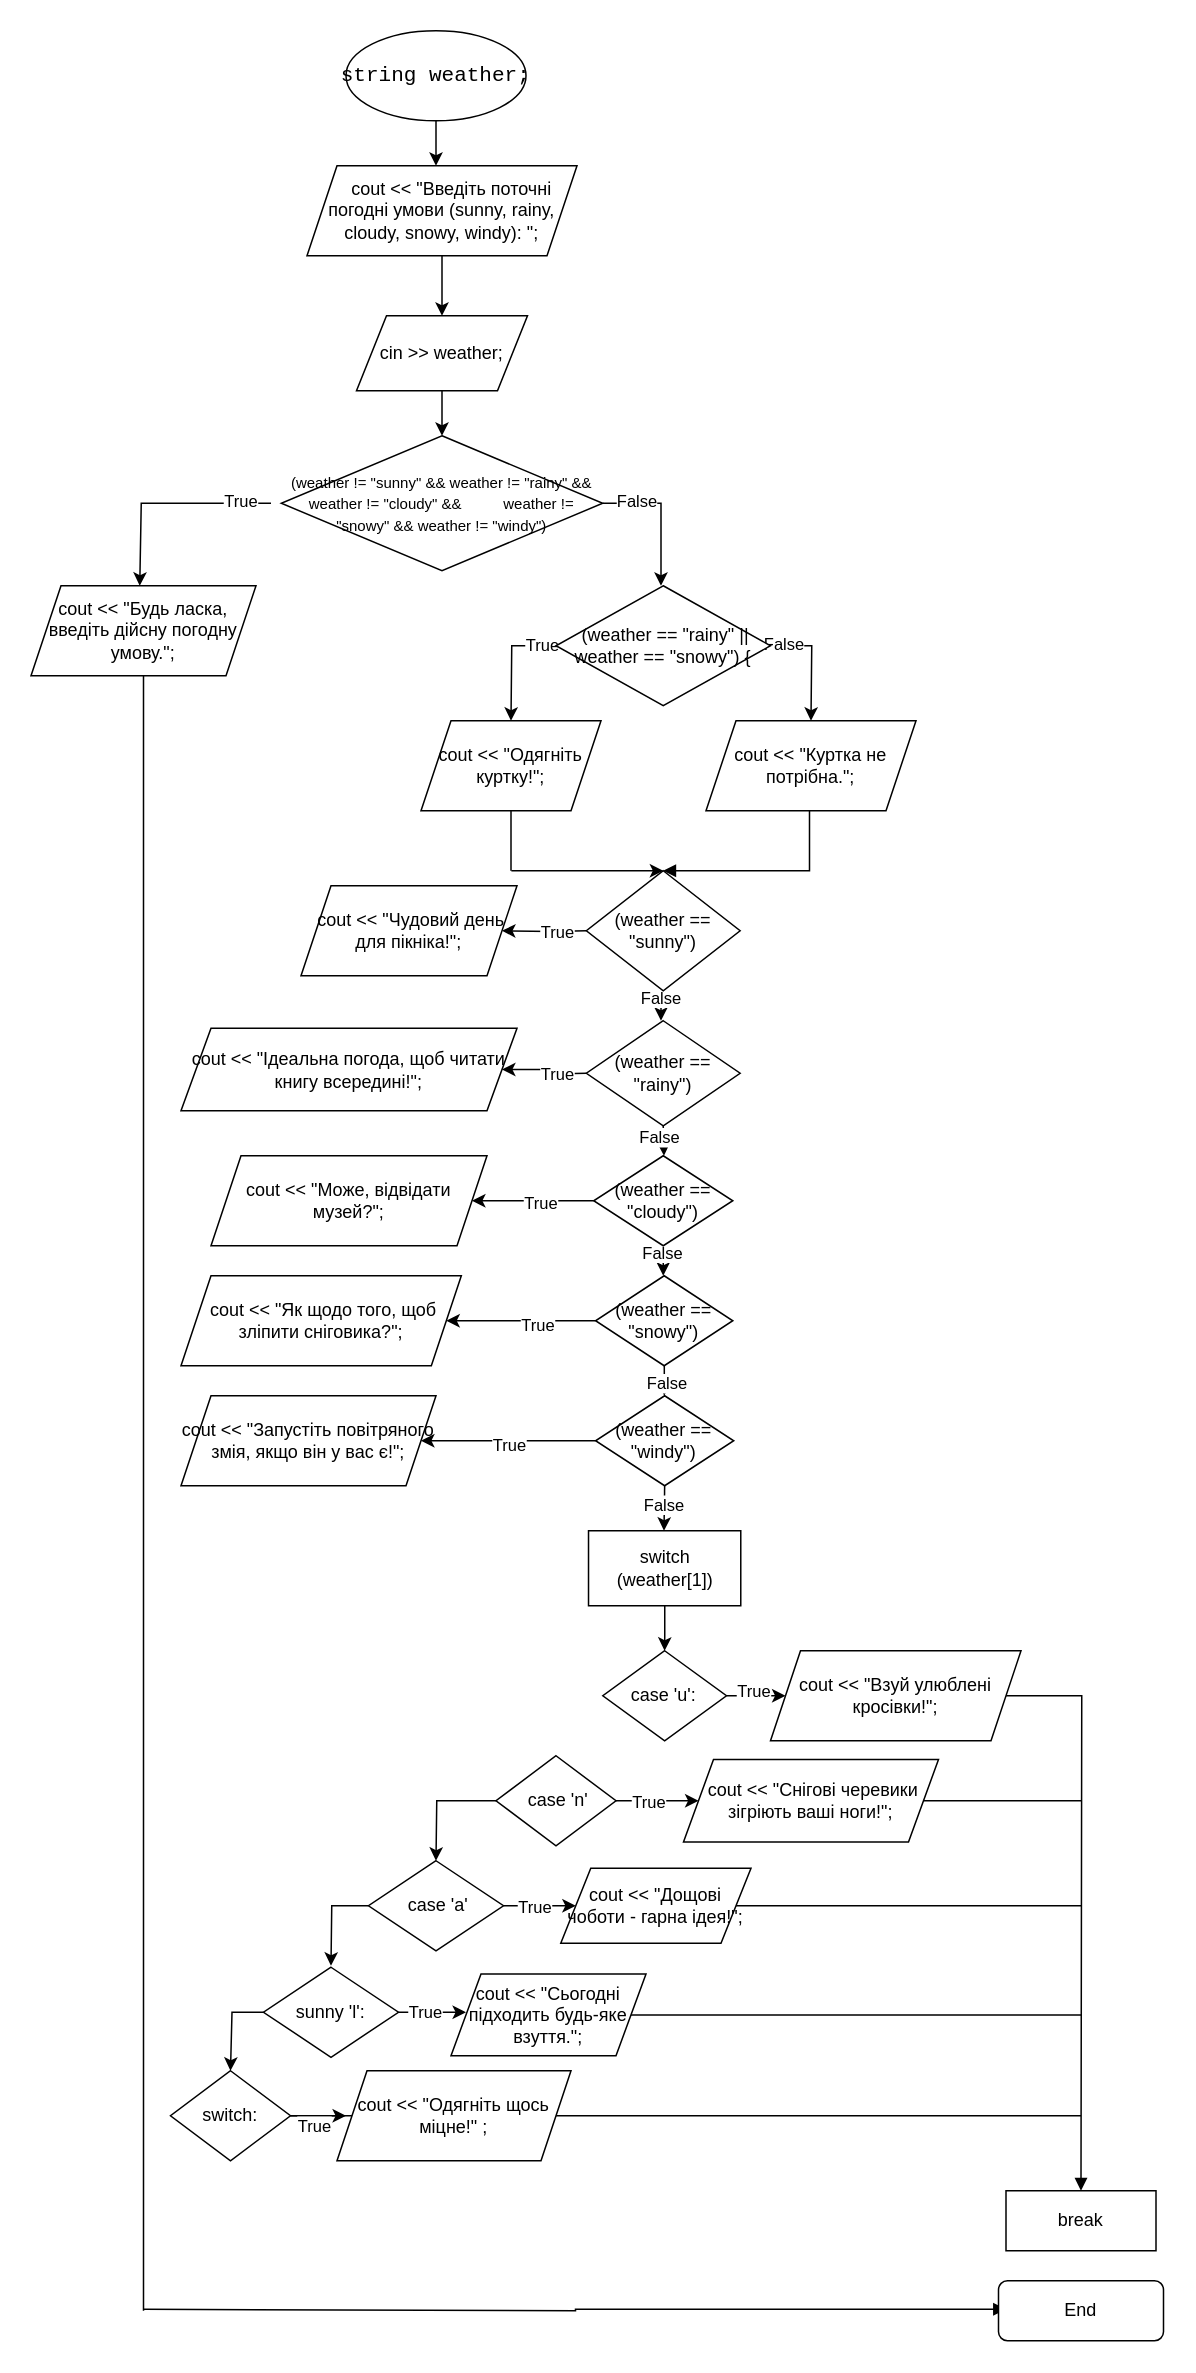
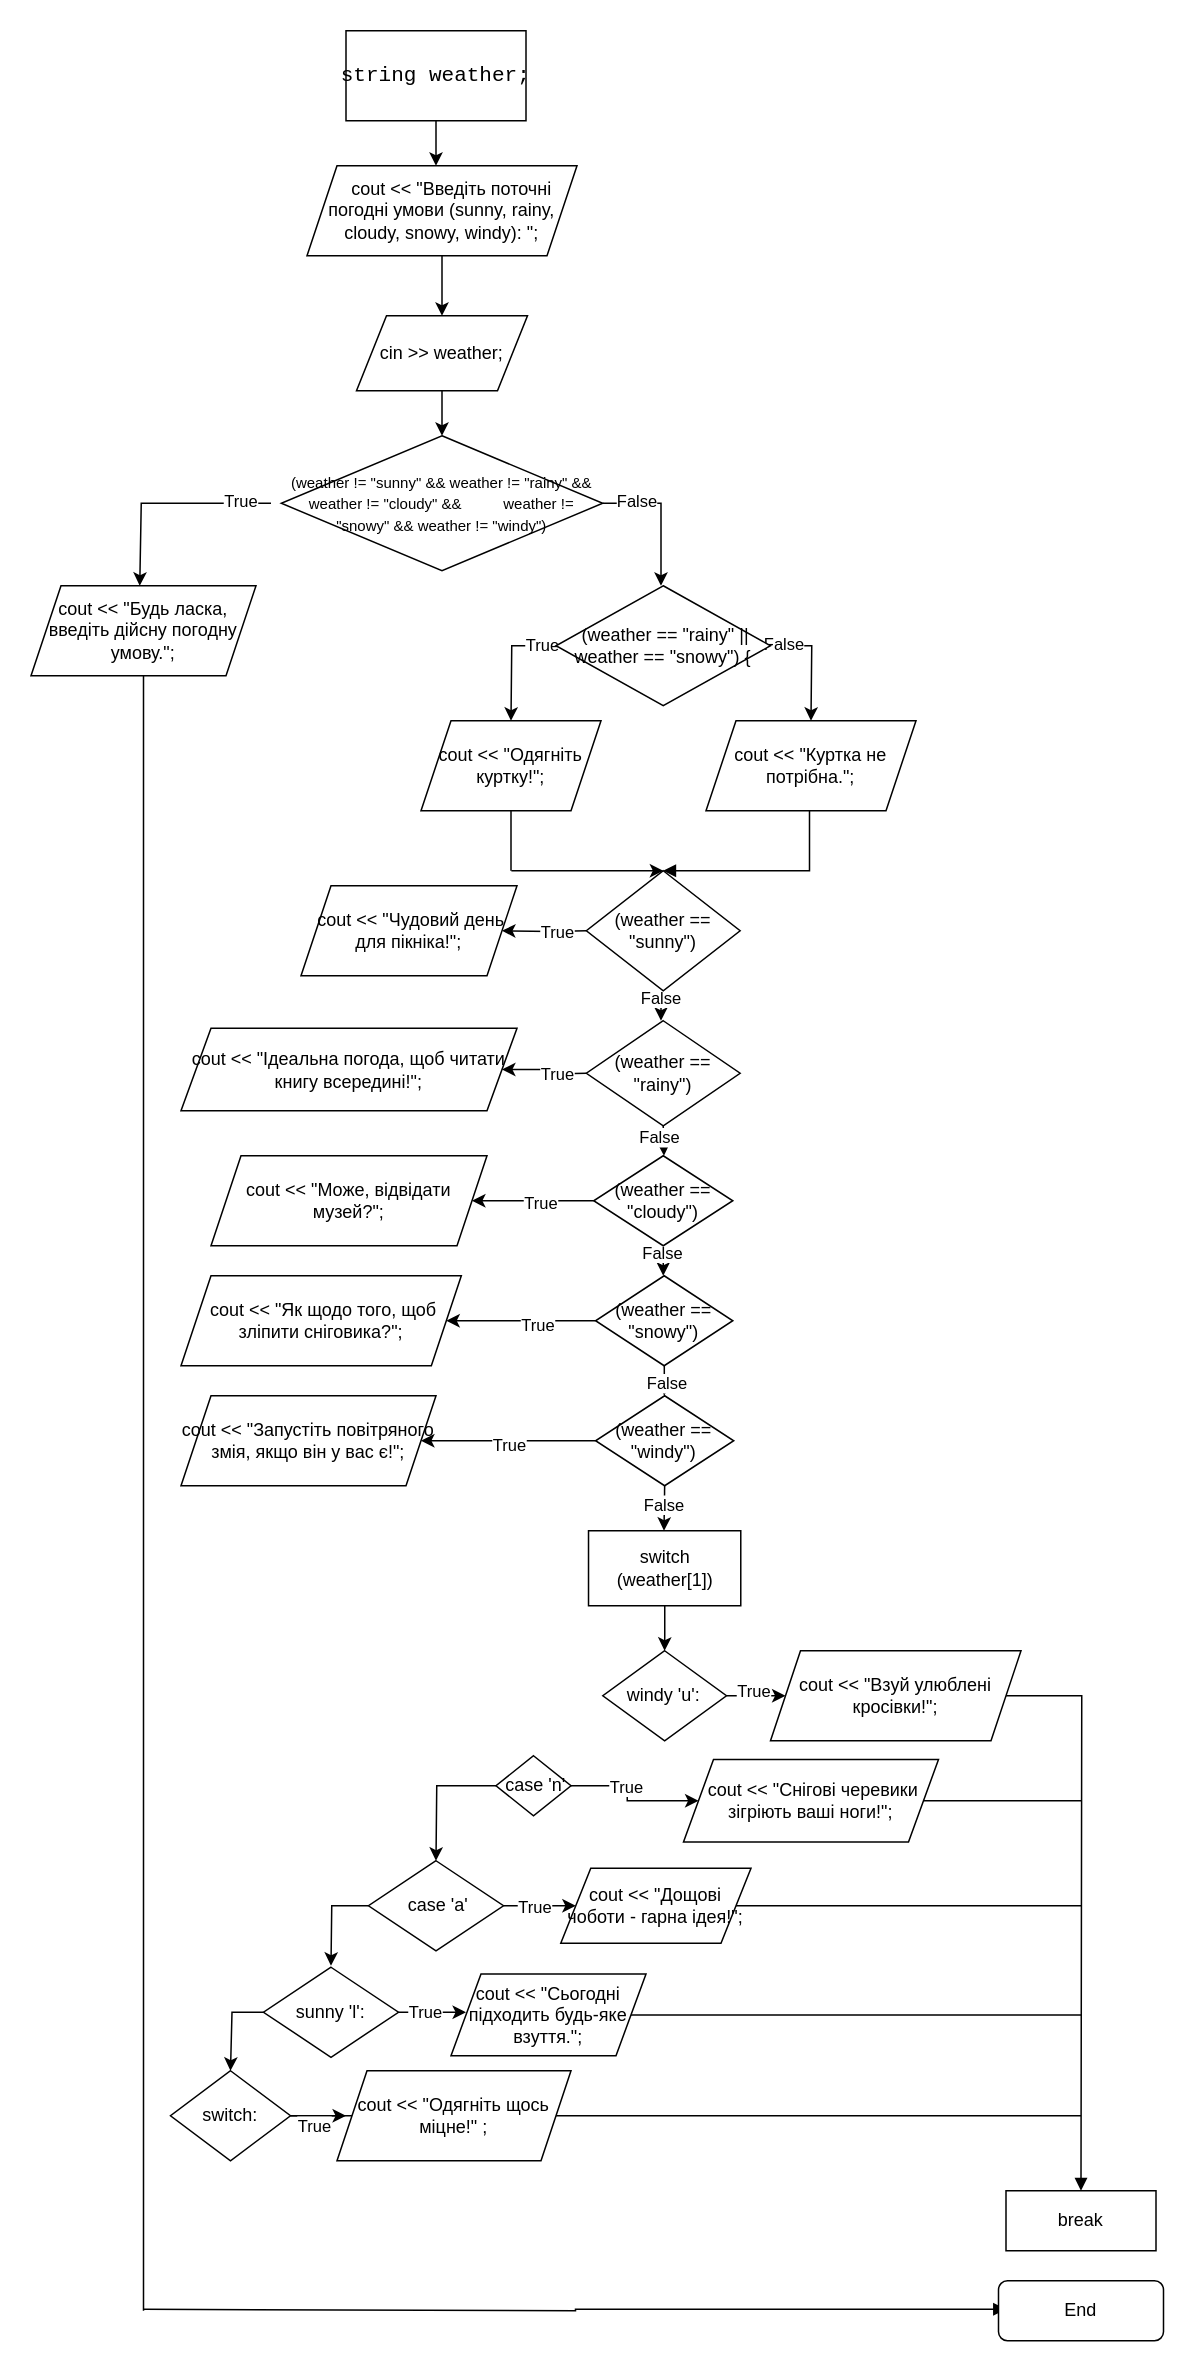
node "string weather;": shape ellipse -> rectangle
node "case 'u':": label "case 'u':" -> "windy 'u':"
node "case 'n'": size 120x90 -> 75x60
